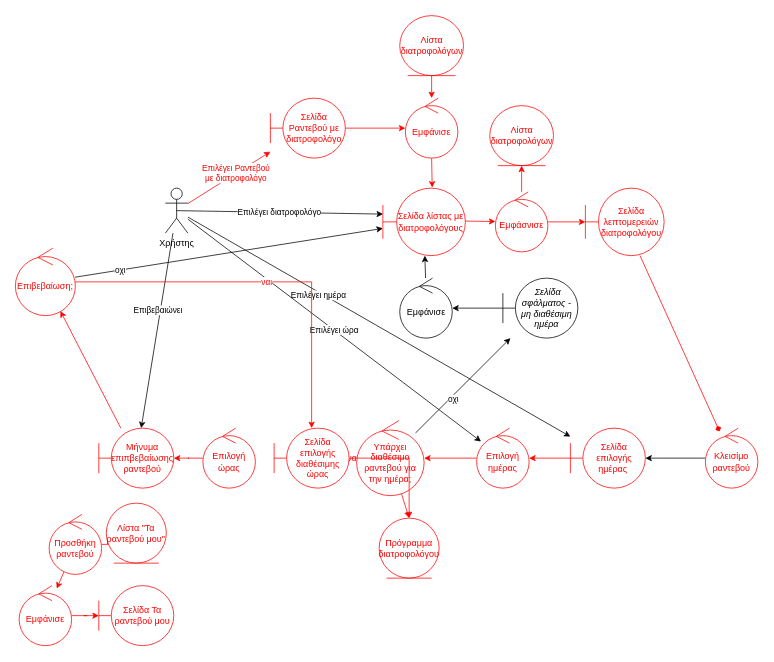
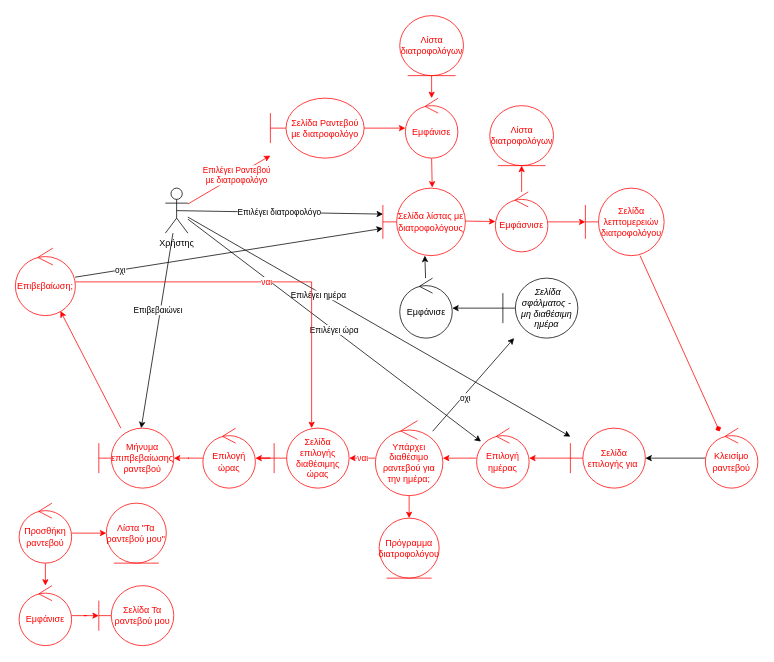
node "Σελίδα Ραντεβού με διατροφολόγο": size 75x60 -> 94x60
node "Υπάρχει διαθέσιμο ραντεβού για την ημέρα;": moved (390, 458) -> (409, 458)
node "Σελίδα επιλογής ημέρας": label "Σελίδα επιλογής ημέρας" -> "Σελίδα επιλογής για"
edge "Σελίδα επιλογής διαθέσιμης ώρας" -> "Πρόγραμμα διατροφολόγου": now "Σελίδα επιλογής διαθέσιμης ώρας" -> "Επιλογή ώρας"
node "Προσθήκη ραντεβού": moved (75, 544) -> (45, 533)
